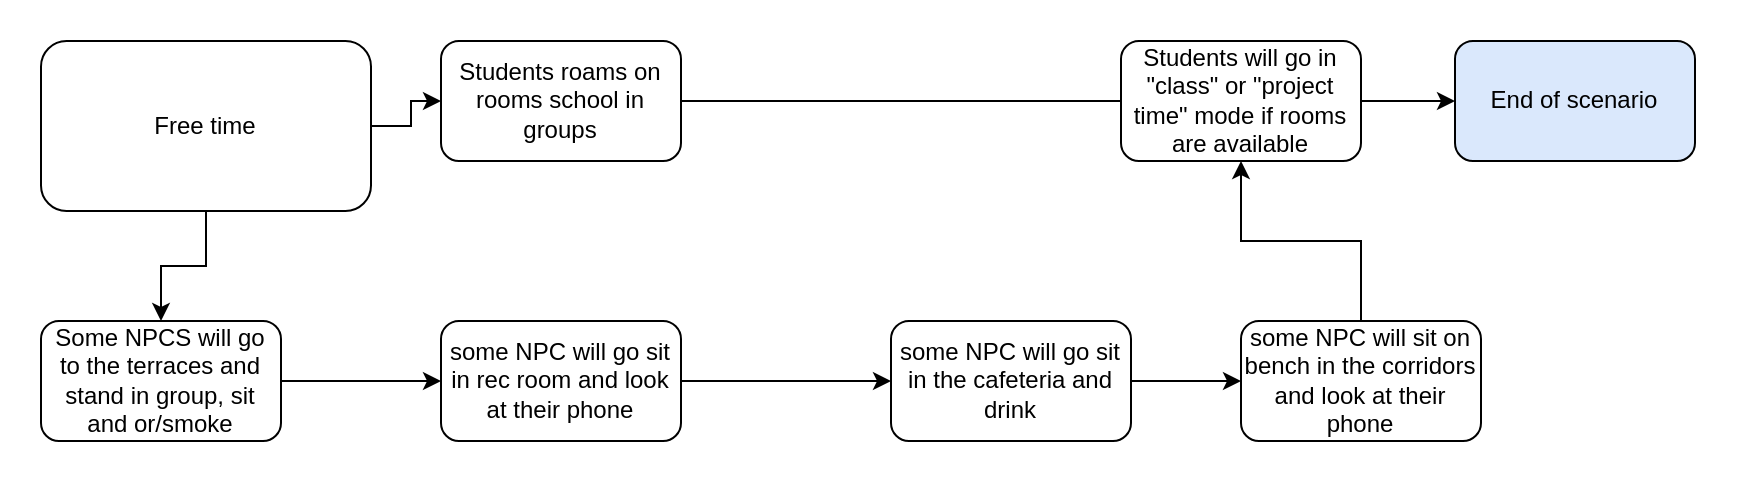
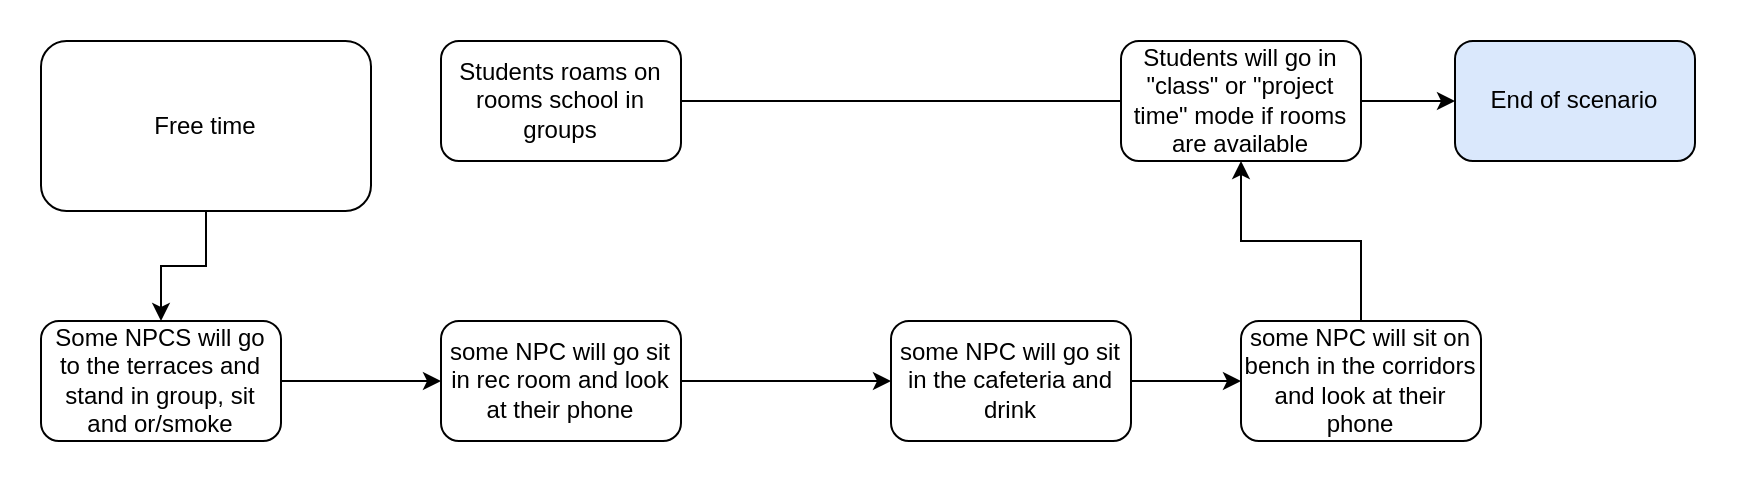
edge "Free time" -> "Students roams on rooms school in groups": removed
